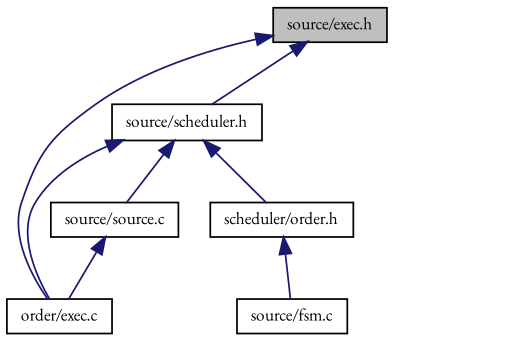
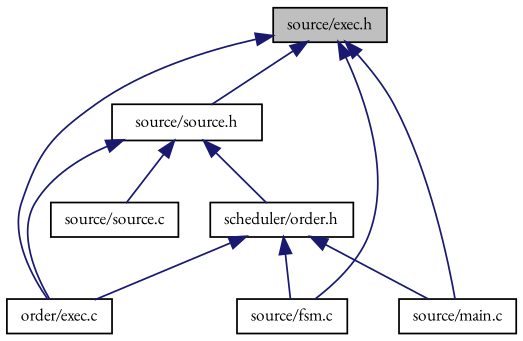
node "source/scheduler.h": label "source/scheduler.h" -> "source/source.h"
edge "source/fsm.c" -> "source/exec.h": added
edge "order/exec.c" -> "source/source.c": now "order/exec.c" -> "scheduler/order.h"
node "source/main.c": added
